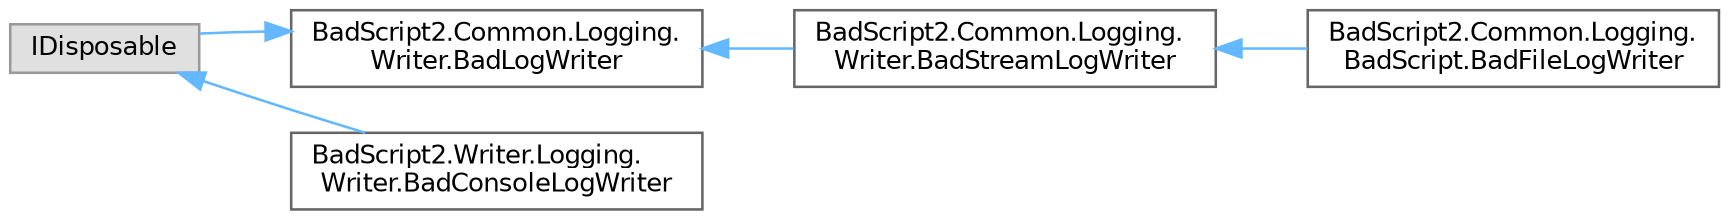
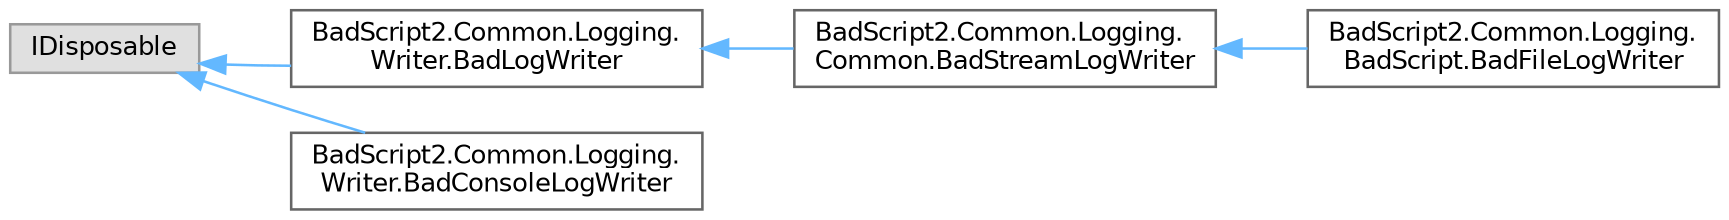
edge "IDisposable" -> "BadScript2.Common.Logging. Writer.BadLogWriter": reversed
node "BadScript2.Common.Logging. Writer.BadStreamLogWriter": label "BadScript2.Common.Logging. Writer.BadStreamLogWriter" -> "BadScript2.Common.Logging. Common.BadStreamLogWriter"
node "BadScript2.Writer.Logging. Writer.BadConsoleLogWriter": label "BadScript2.Writer.Logging. Writer.BadConsoleLogWriter" -> "BadScript2.Common.Logging. Writer.BadConsoleLogWriter"
